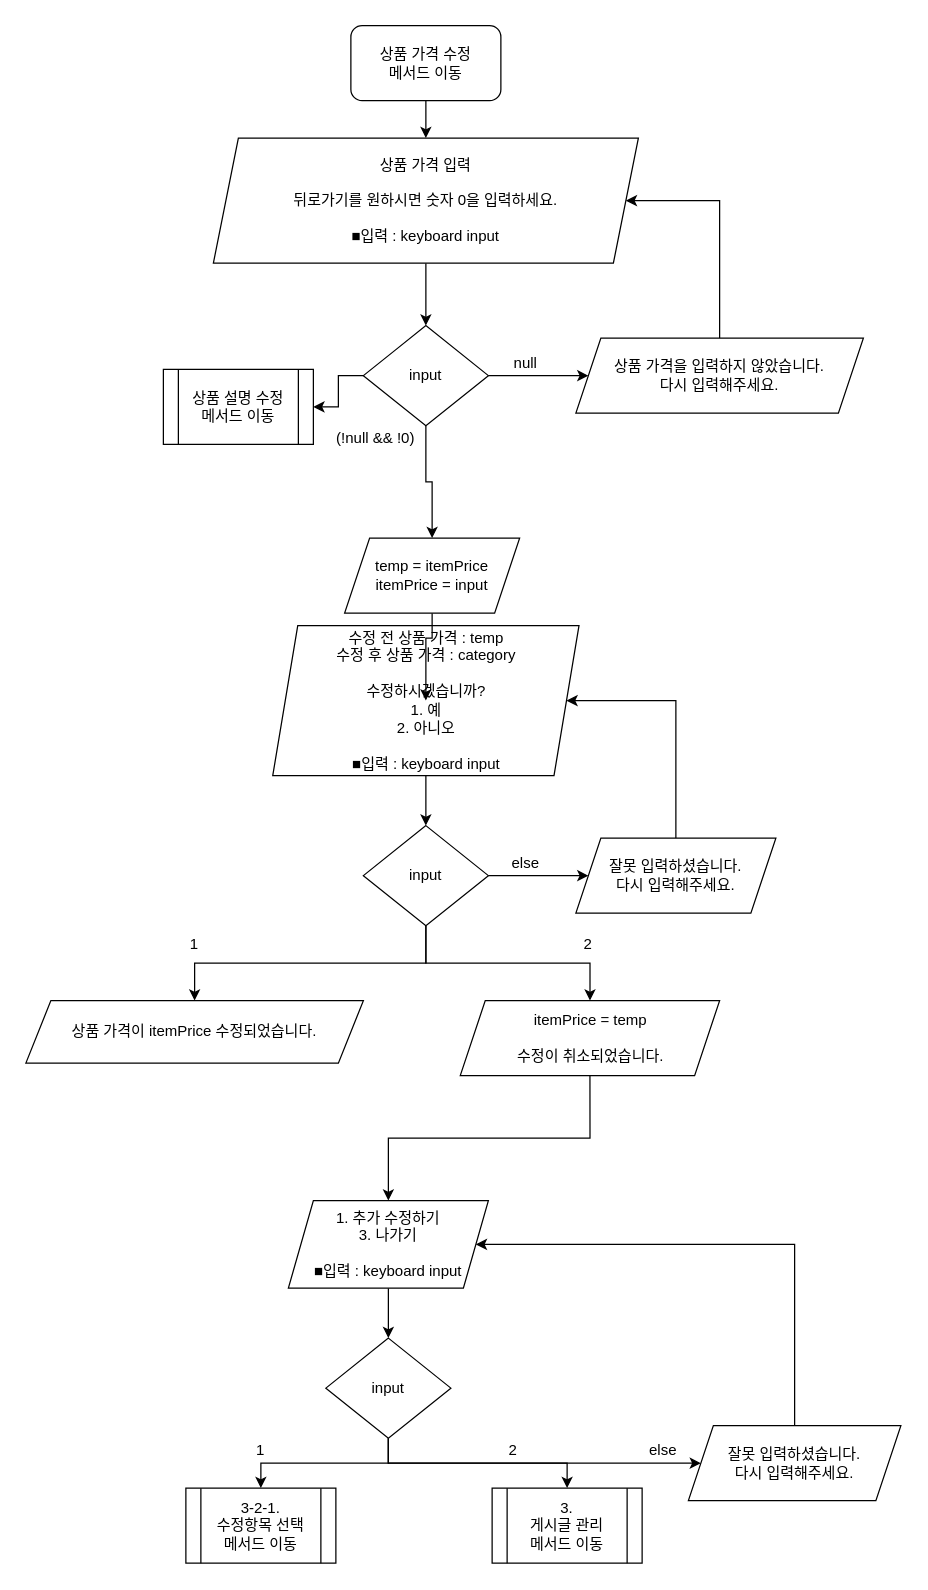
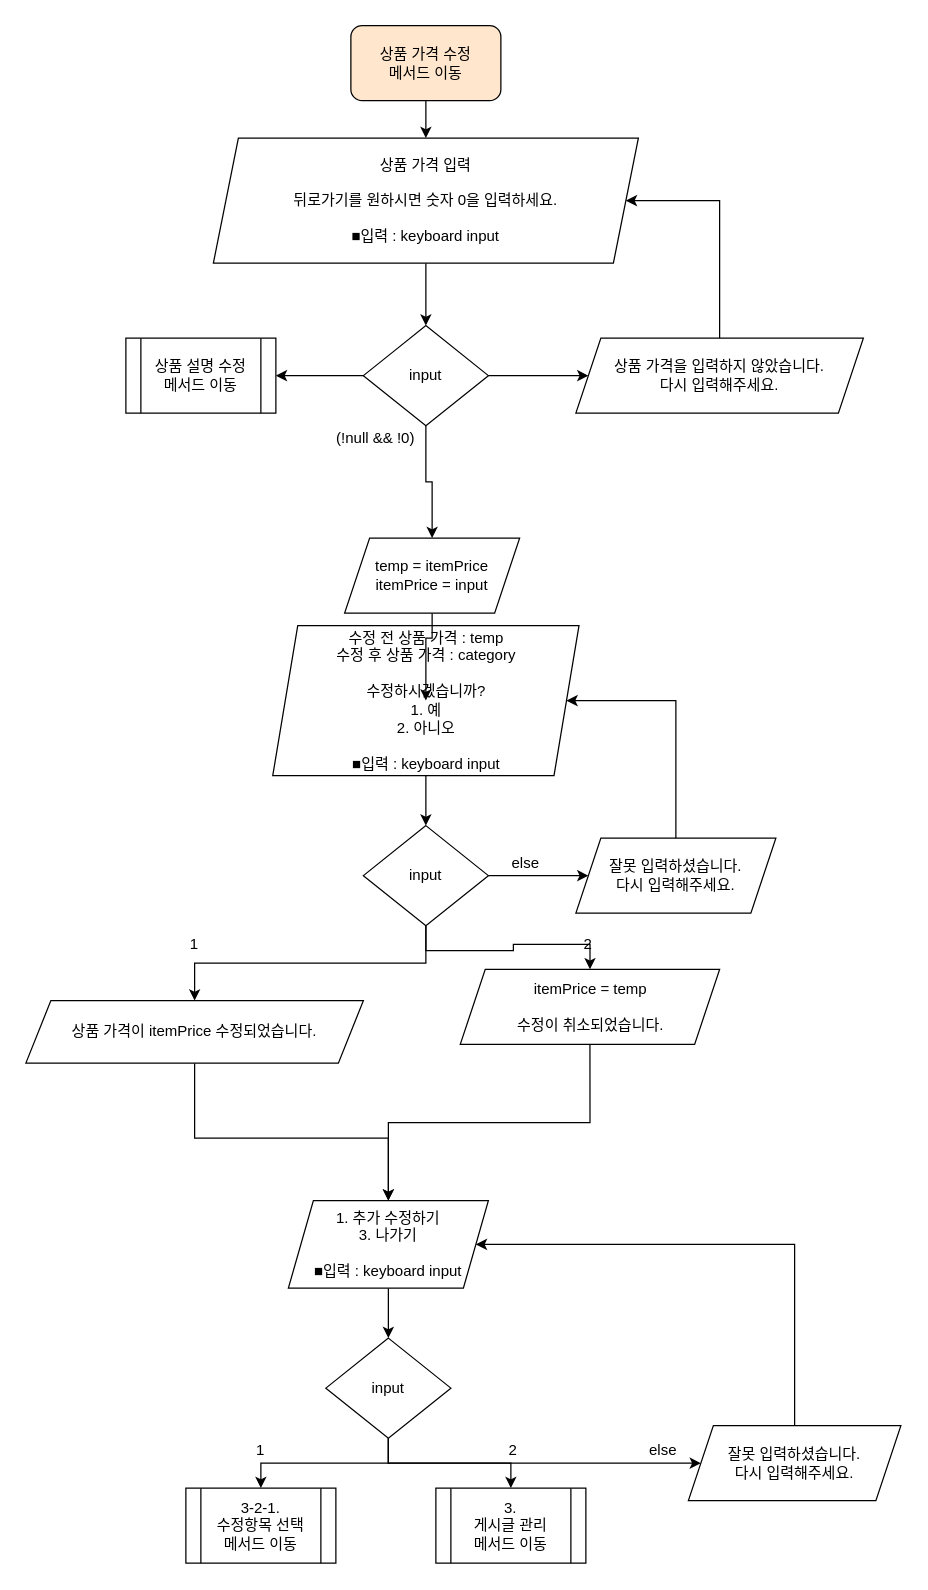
node "상품 가격 수정 메서드 이동": fillcolor #ffffff -> #ffe6cc
node "null": removed
node "상품 설명 수정 메서드 이동": moved (238, 407) -> (201, 376)
node "itemPrice = temp 수정이 취소되었습니다.": moved (590, 1038) -> (590, 1007)
edge "상품 가격이 itemPrice 수정되었습니다." -> "1. 추가 수정하기 3. 나가기 ■입력 : keyboard input": added
node "3. 게시글 관리 메서드 이동": moved (567, 1526) -> (511, 1526)
